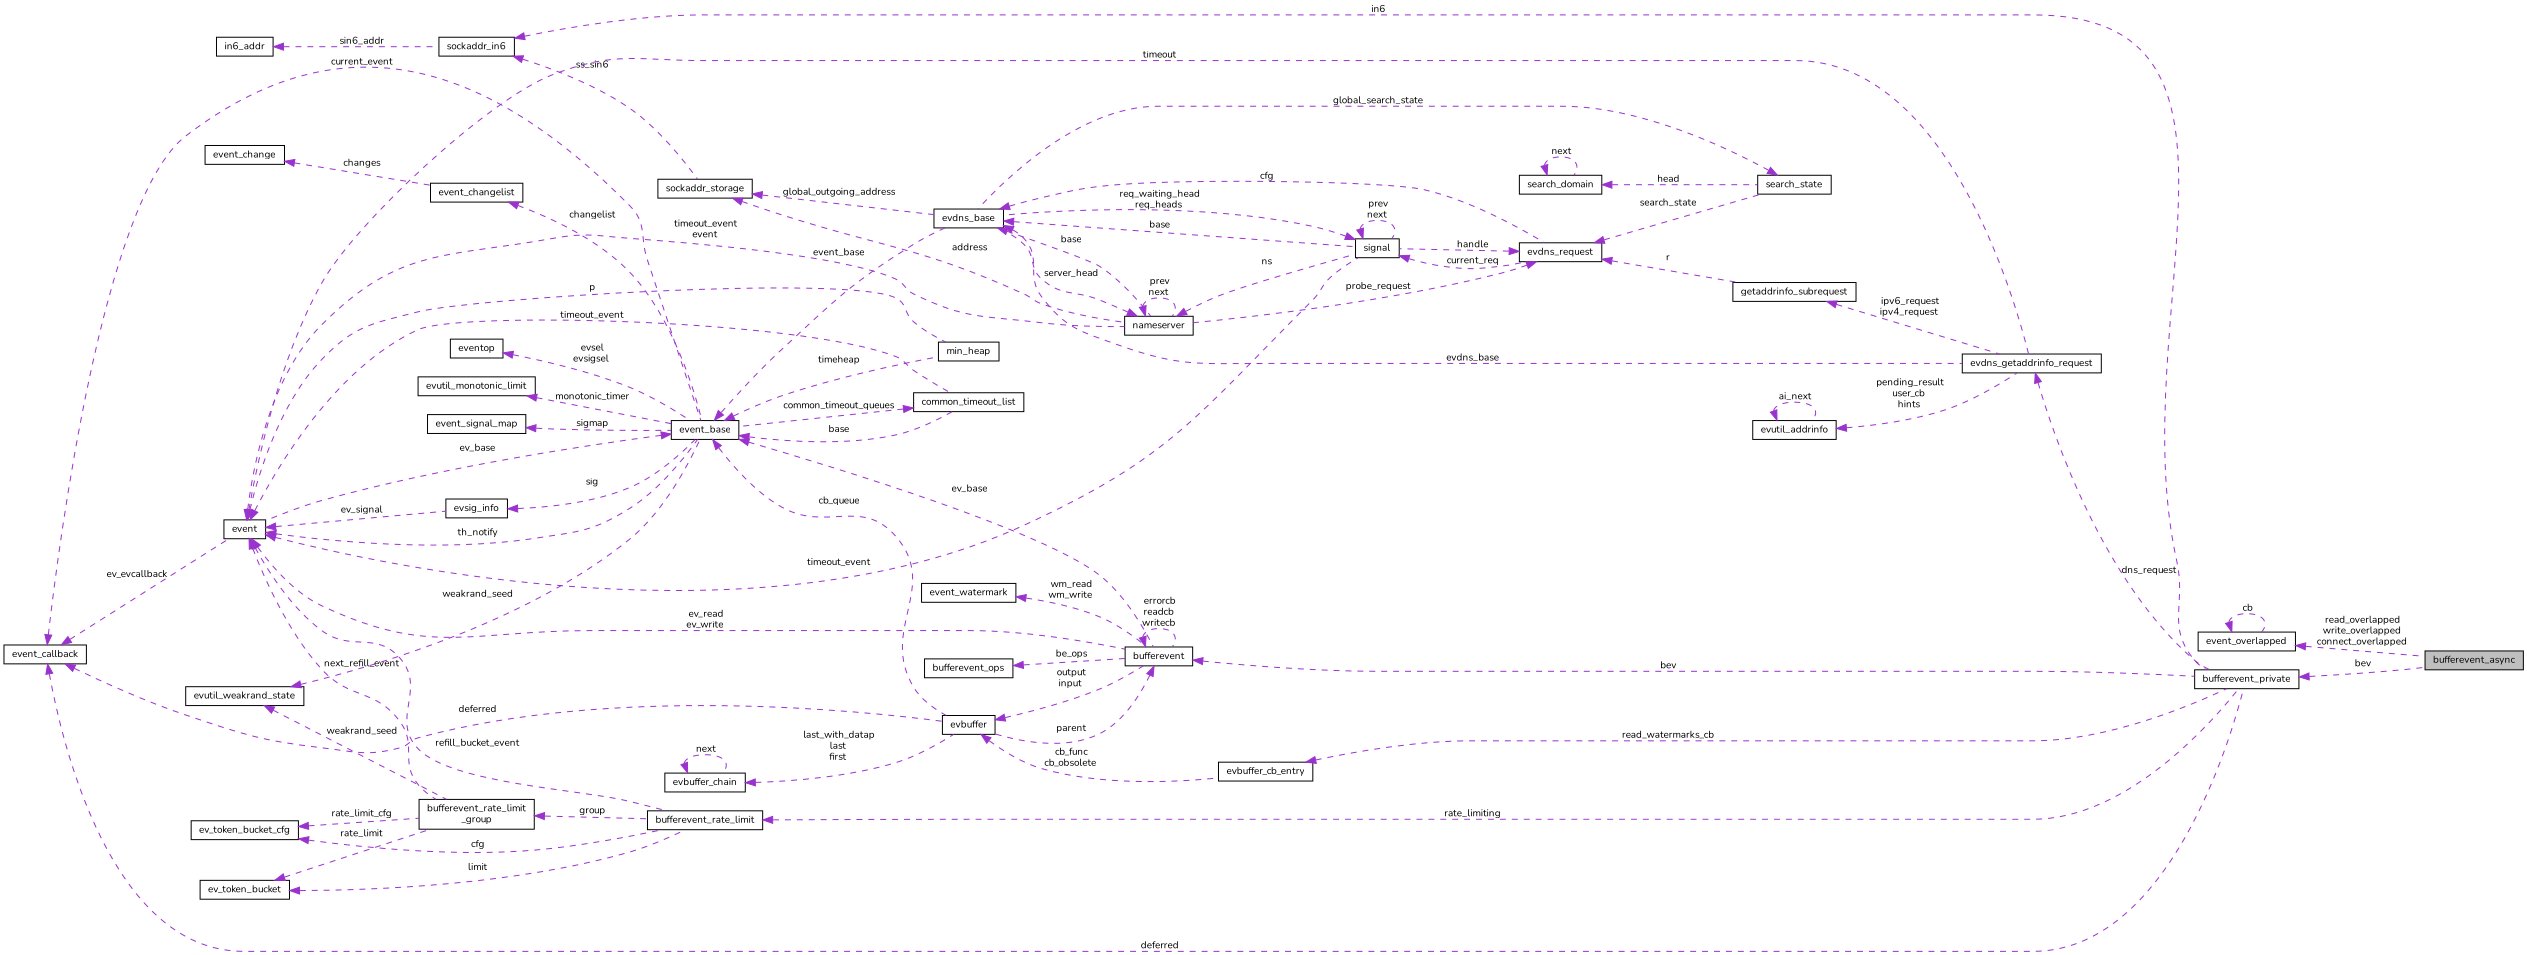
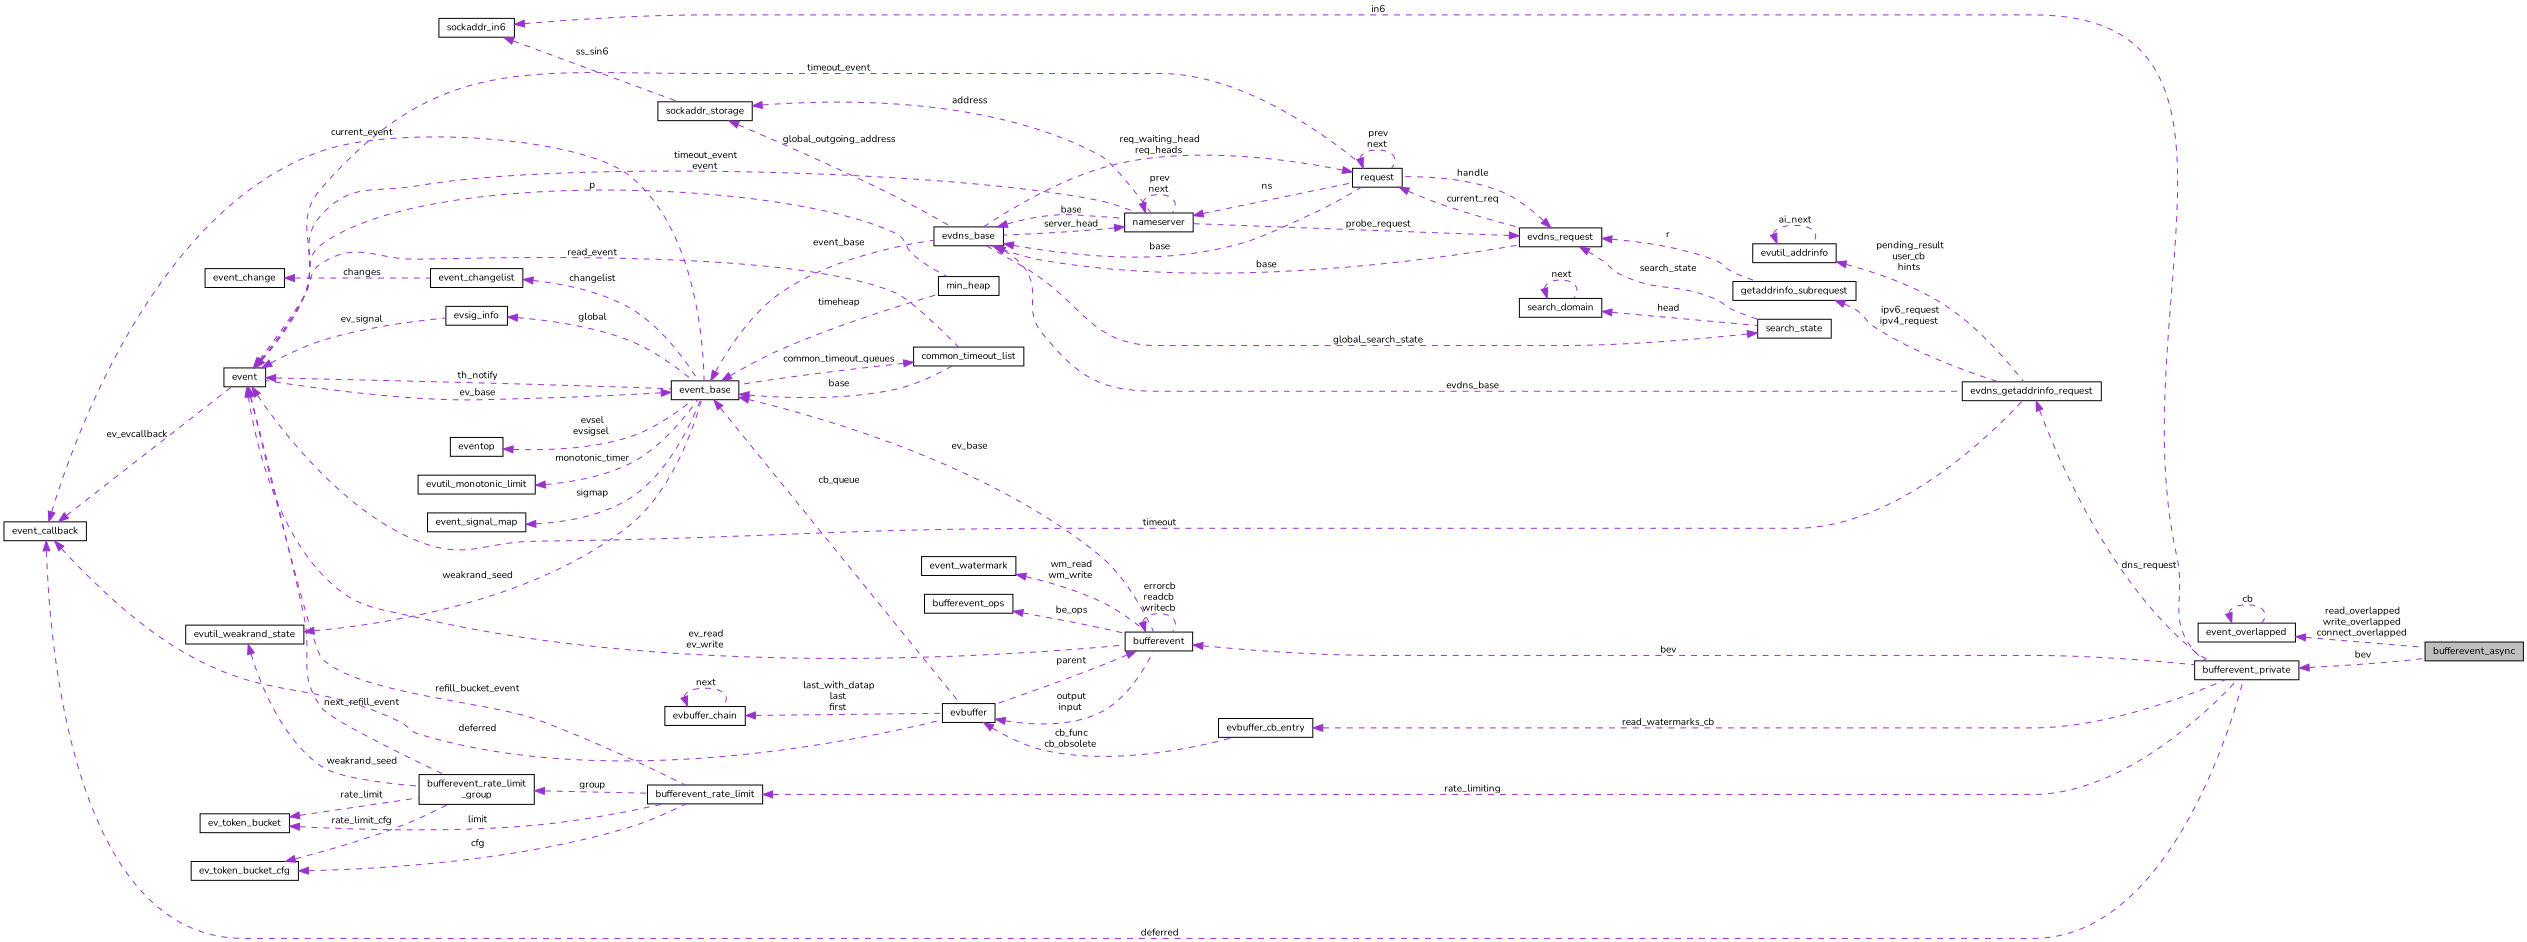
node "in6_addr": removed
edge "evdns_request" -> "evdns_base": label " cfg" -> " base"
node "signal": label "signal" -> "request"
edge "common_timeout_list" -> "event": label " timeout_event" -> " read_event"
edge "event_base" -> "evsig_info": label " sig" -> " global"
